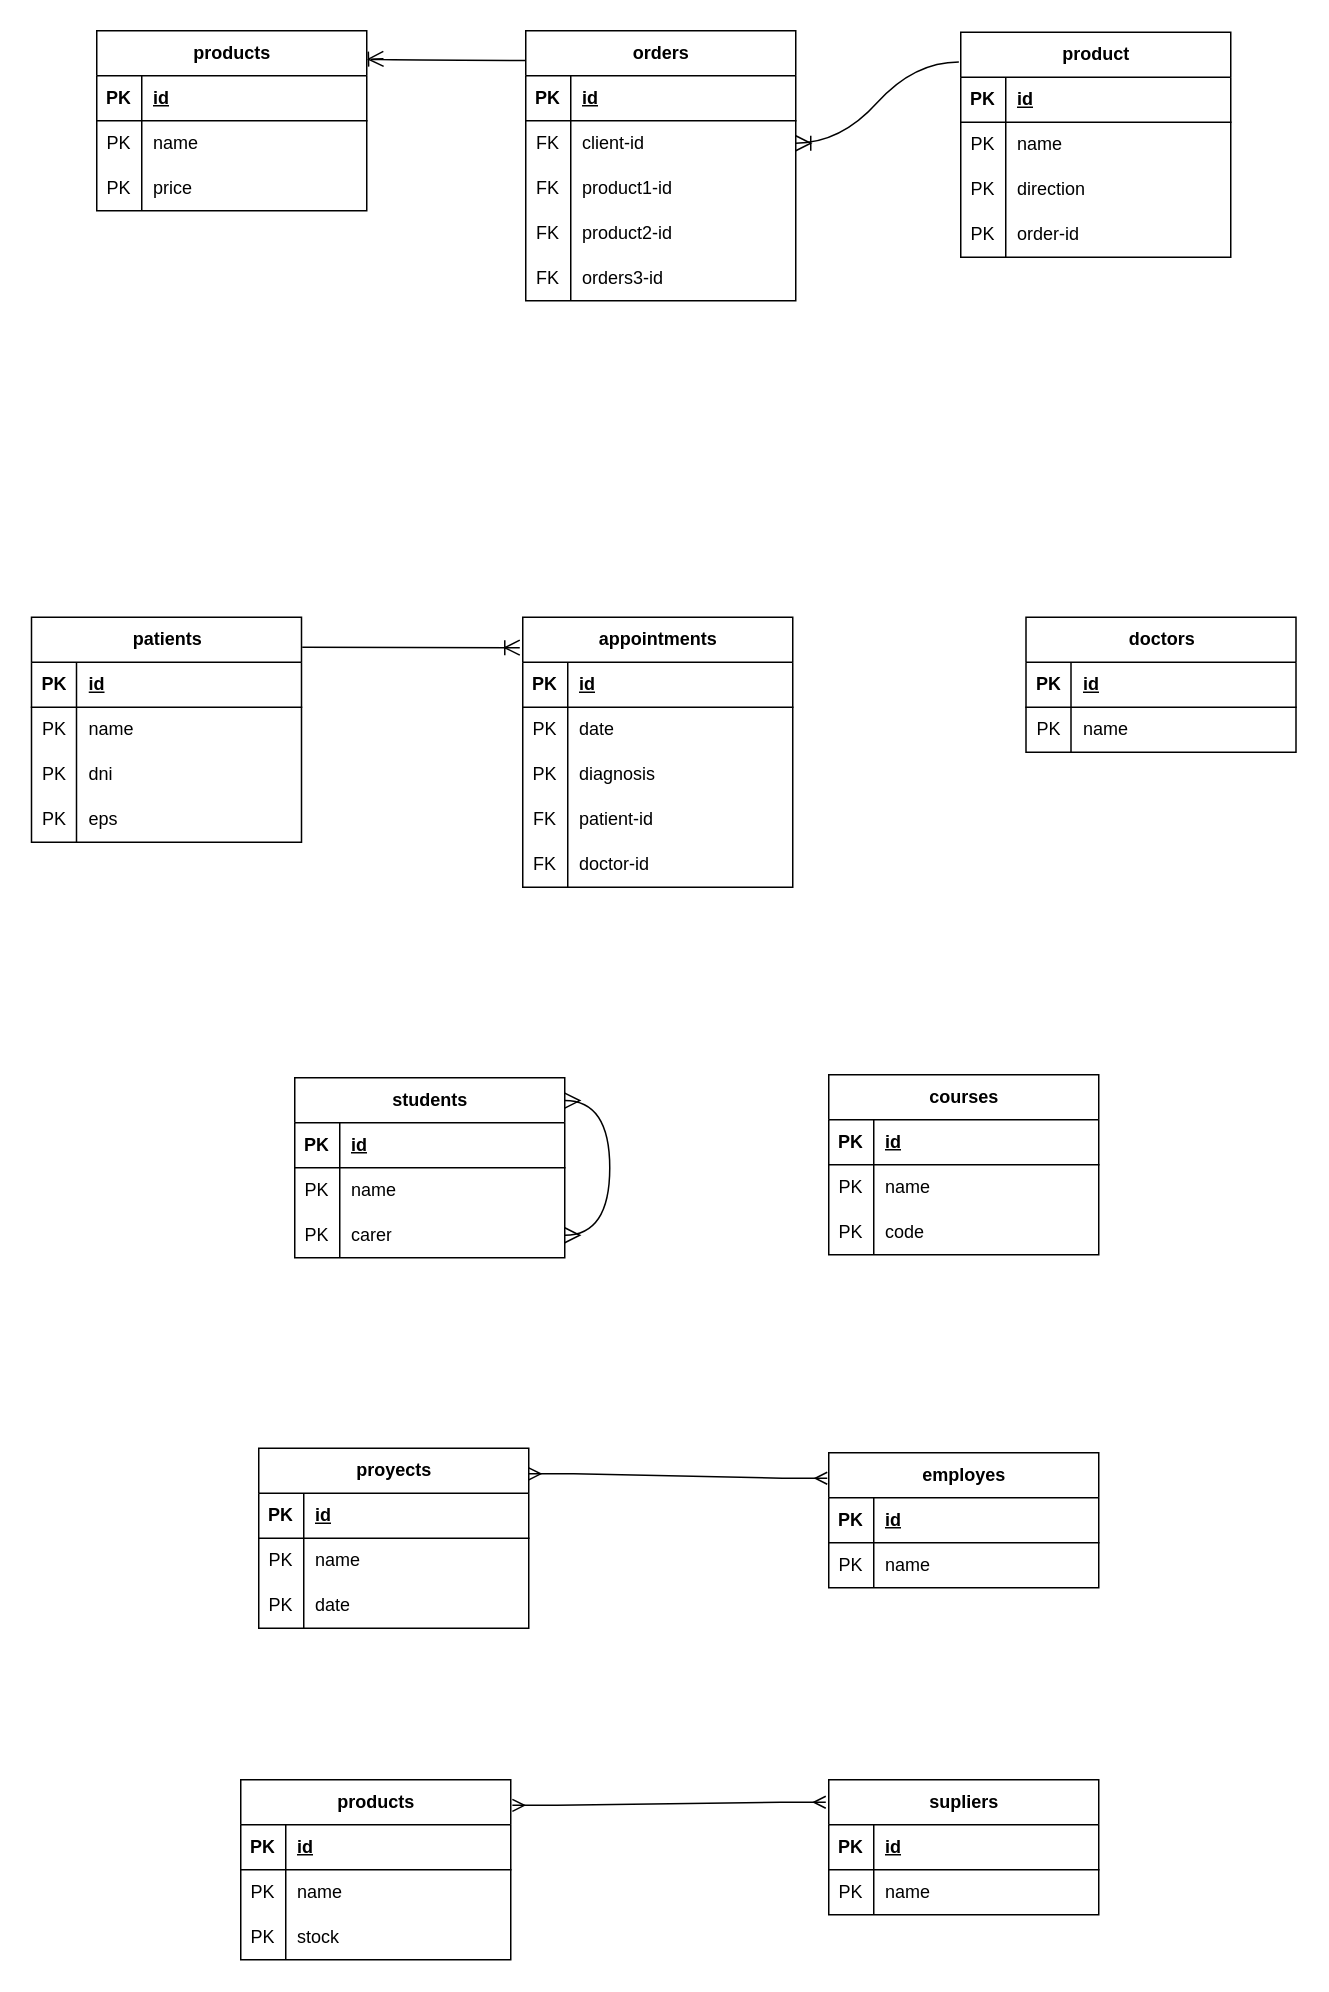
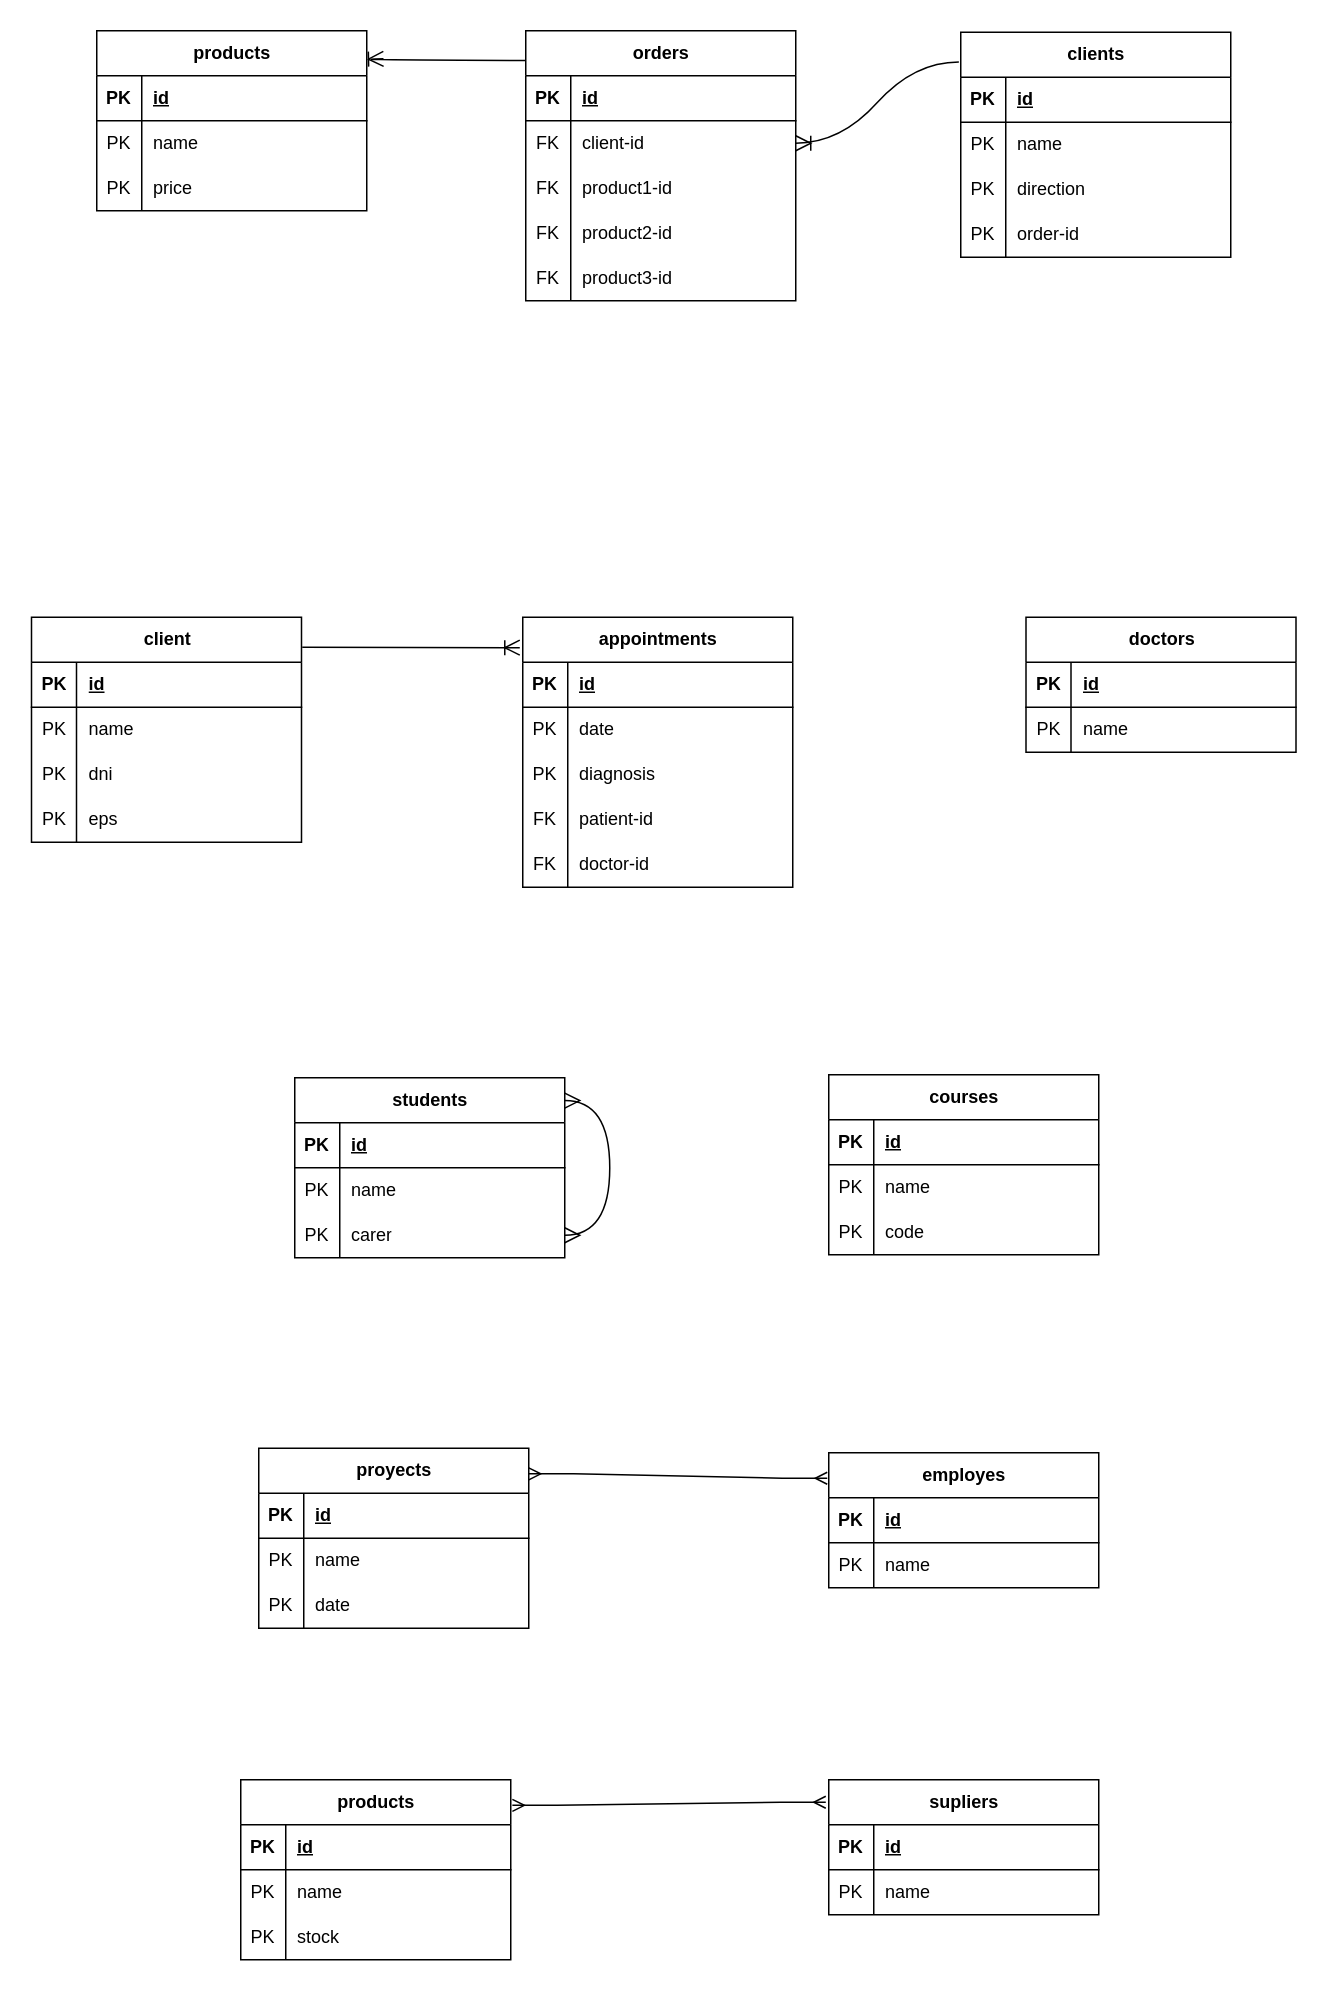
node "product": label "product" -> "clients"
node "orders3-id": label "orders3-id" -> "product3-id"
node "patients": label "patients" -> "client"
